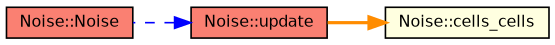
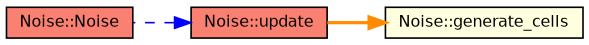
node "Noise::cells_cells": label "Noise::cells_cells" -> "Noise::generate_cells"
